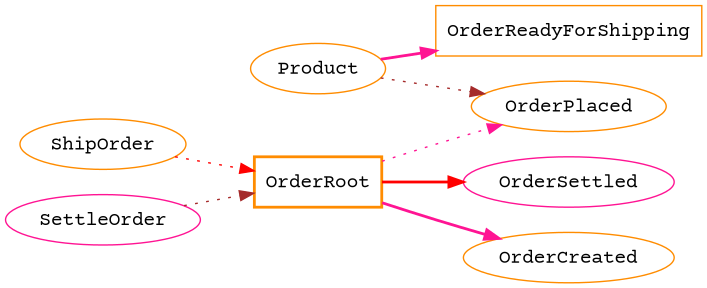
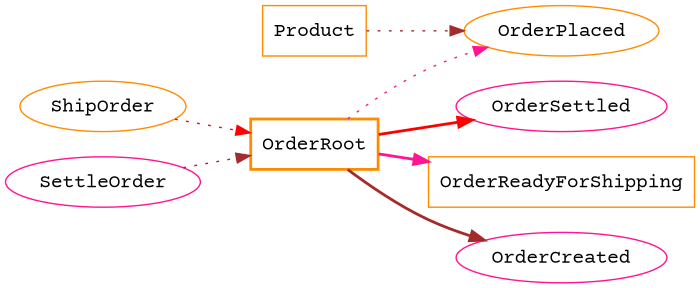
edge "Product" -> "OrderReadyForShipping": now "OrderRoot" -> "OrderReadyForShipping"
node "Product": shape ellipse -> box
edge "OrderRoot" -> "OrderCreated": color deeppink -> brown
node "OrderCreated": color darkorange -> deeppink
